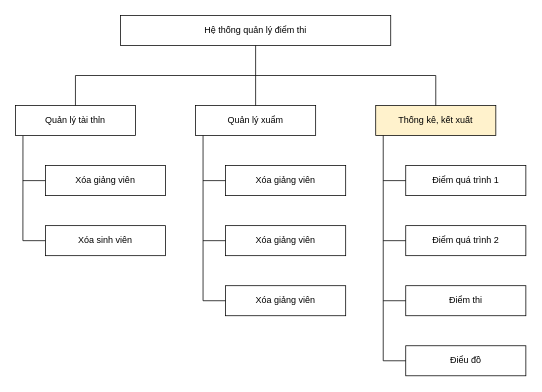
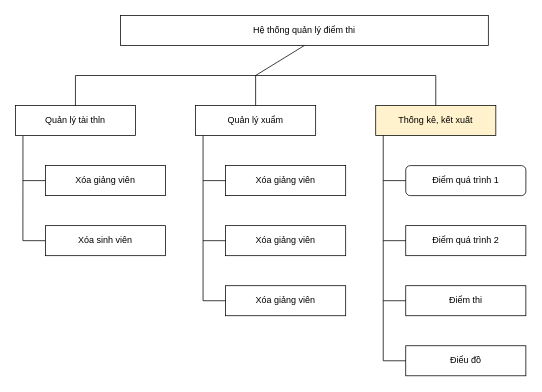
node "Hệ thống quản lý điểm thi": size 270x30 -> 368x30
node "Điểm quá trình 1": shape rectangle -> rounded rectangle
